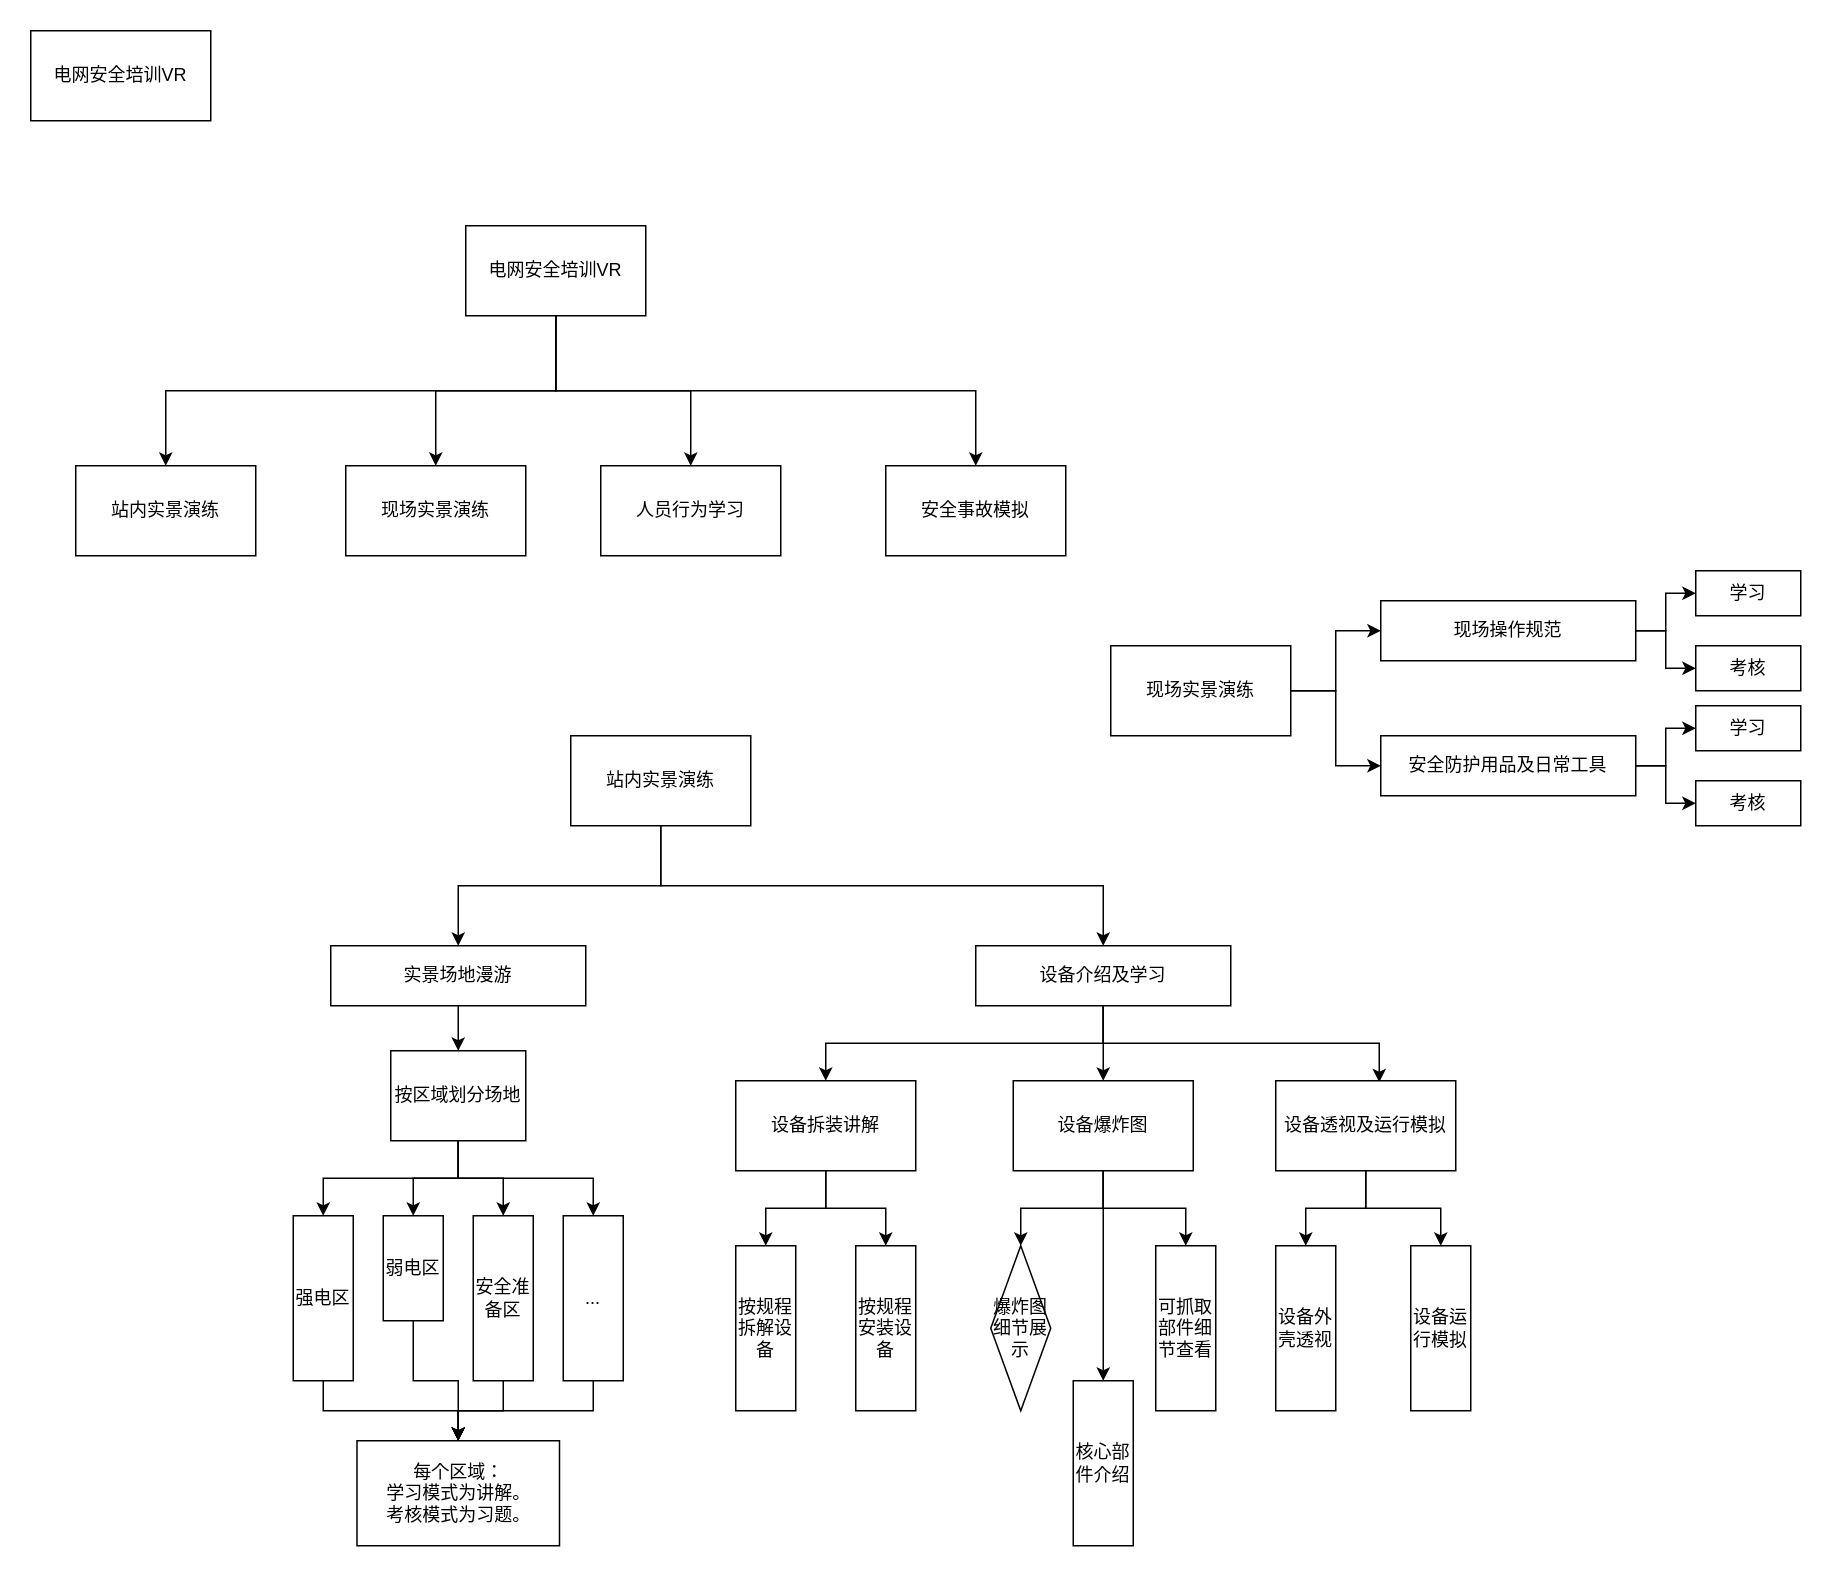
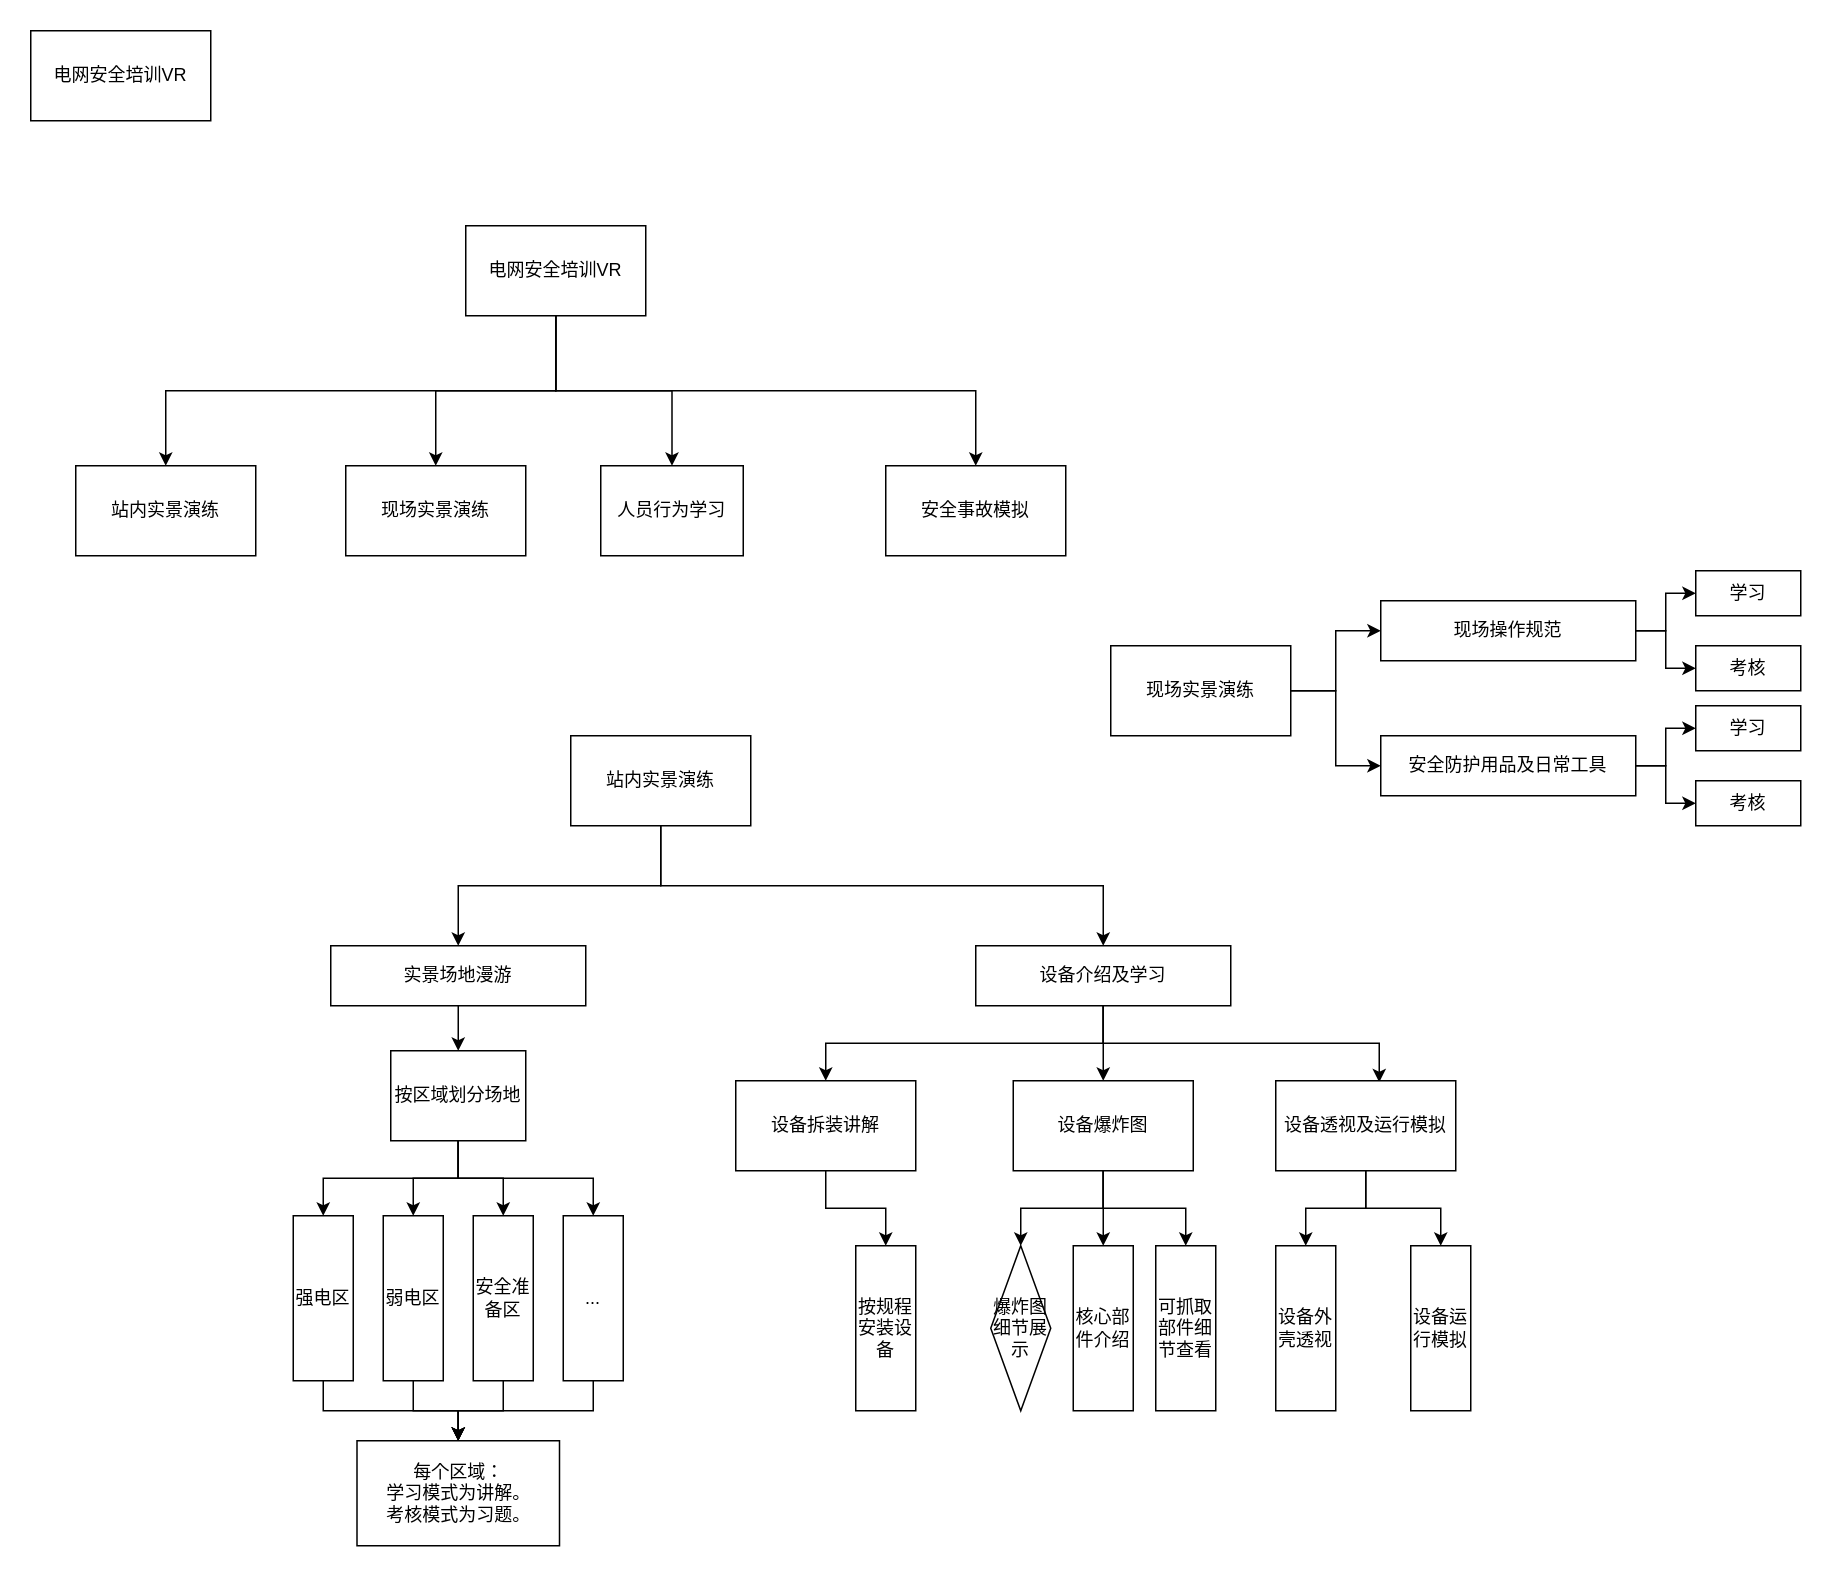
node "人员行为学习": size 180x90 -> 143x90
edge "设备拆装讲解" -> "按规程拆解设备": removed
node "弱电区": size 60x105 -> 60x165
node "按规程拆解设备": removed
node "核心部件介绍": moved (1103, 1463) -> (1103, 1328)
